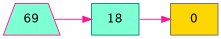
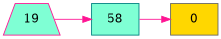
node "69": label "69" -> "19"
node "18": label "18" -> "58"
